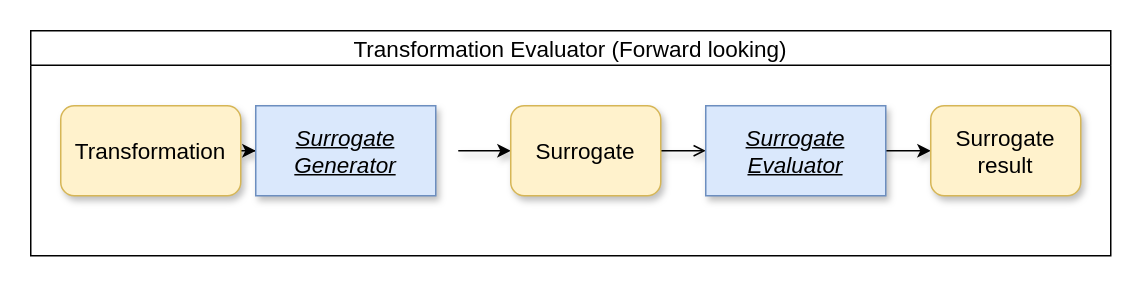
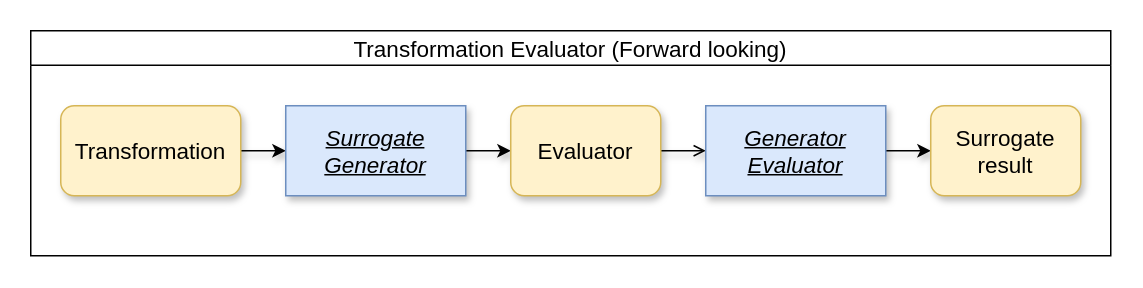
node "Surrogate Generator": moved (346, 151) -> (376, 151)
node "Surrogate": label "Surrogate" -> "Evaluator"
node "Surrogate Evaluator": label "Surrogate Evaluator" -> "Generator Evaluator"
